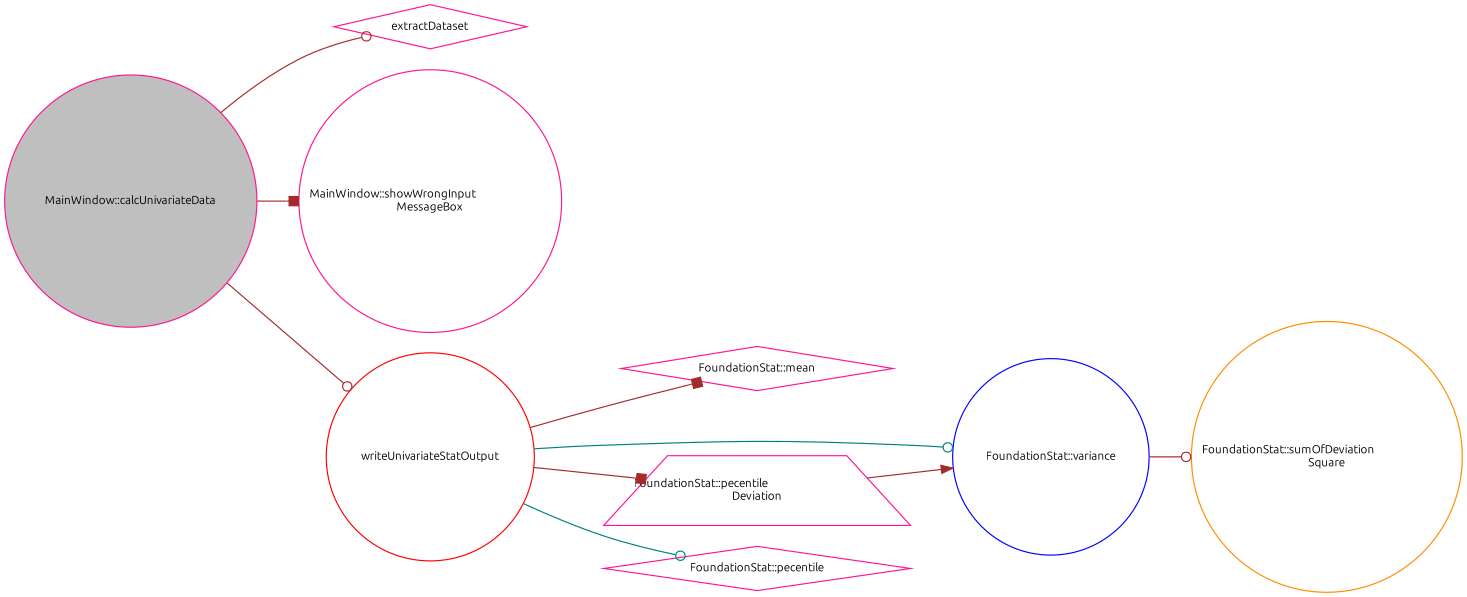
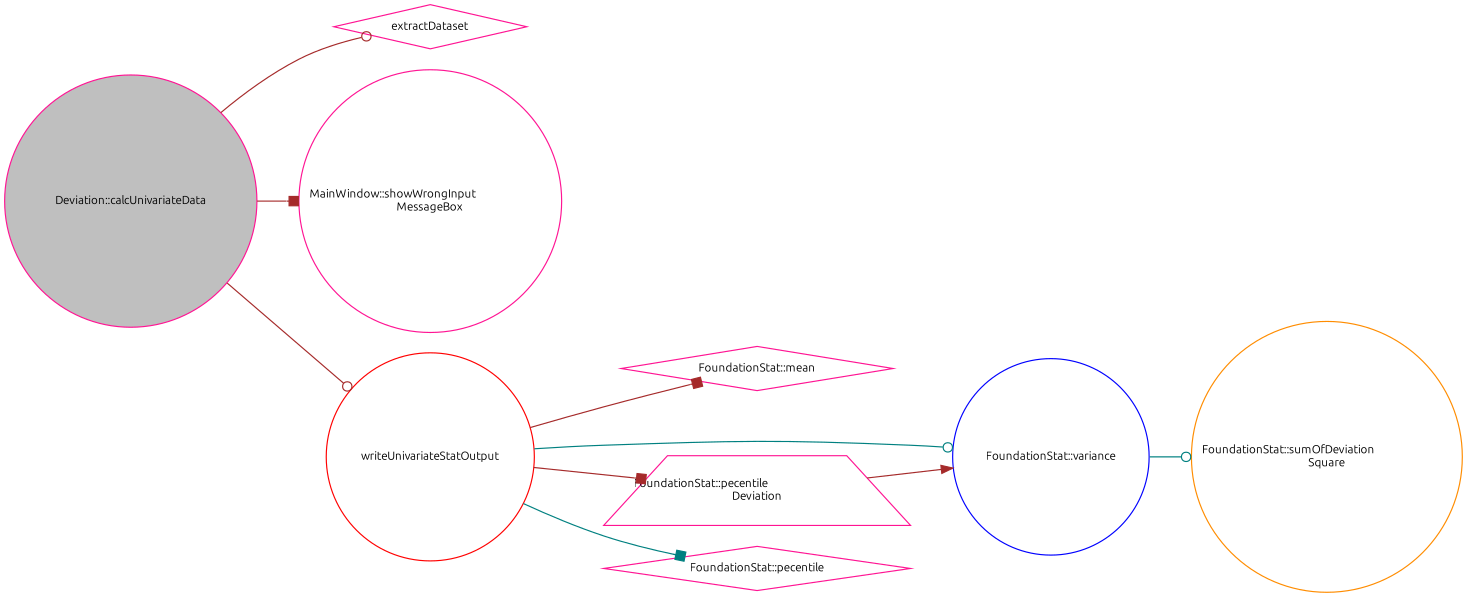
node "MainWindow::calcUnivariateData": label "MainWindow::calcUnivariateData" -> "Deviation::calcUnivariateData"
edge "FoundationStat::variance" -> "FoundationStat::sumOfDeviation Square": color brown -> teal
edge "writeUnivariateStatOutput" -> "FoundationStat::pecentile": arrowhead odot -> box
